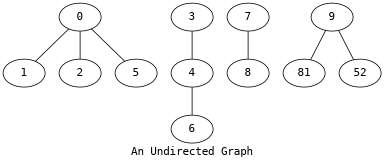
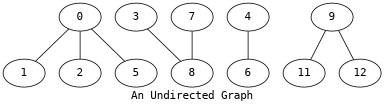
edge "3" -- "4": now "3" -- "8"
node "81": label "81" -> "11"
node "52": label "52" -> "12"
